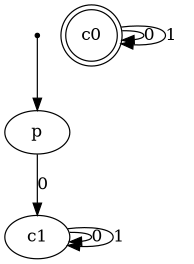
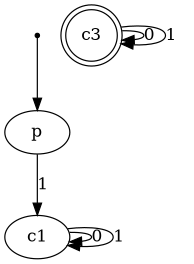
node "c0": label "c0" -> "c3"
edge "p" -> "c1": label "0" -> "1"
